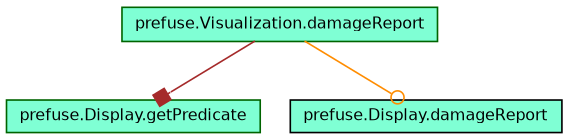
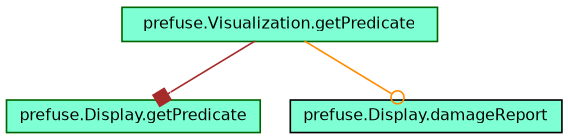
node "prefuse.Visualization.damageReport": label "prefuse.Visualization.damageReport" -> "prefuse.Visualization.getPredicate"
